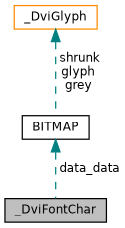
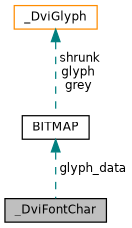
edge "_DviFontChar" -> "BITMAP": label " data_data" -> " glyph_data"
